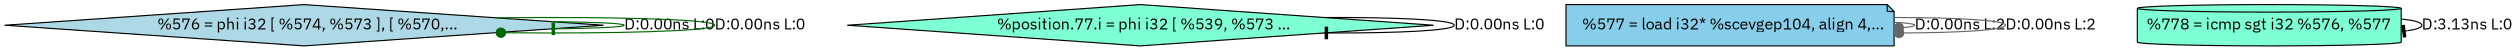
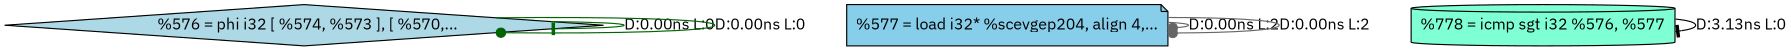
node "%position.77.i = phi i32 [ %539, %573 ...": removed
node "%577 = load i32* %scevgep104, align 4,...": label "%577 = load i32* %scevgep104, align 4,..." -> "%577 = load i32* %scevgep204, align 4,..."
